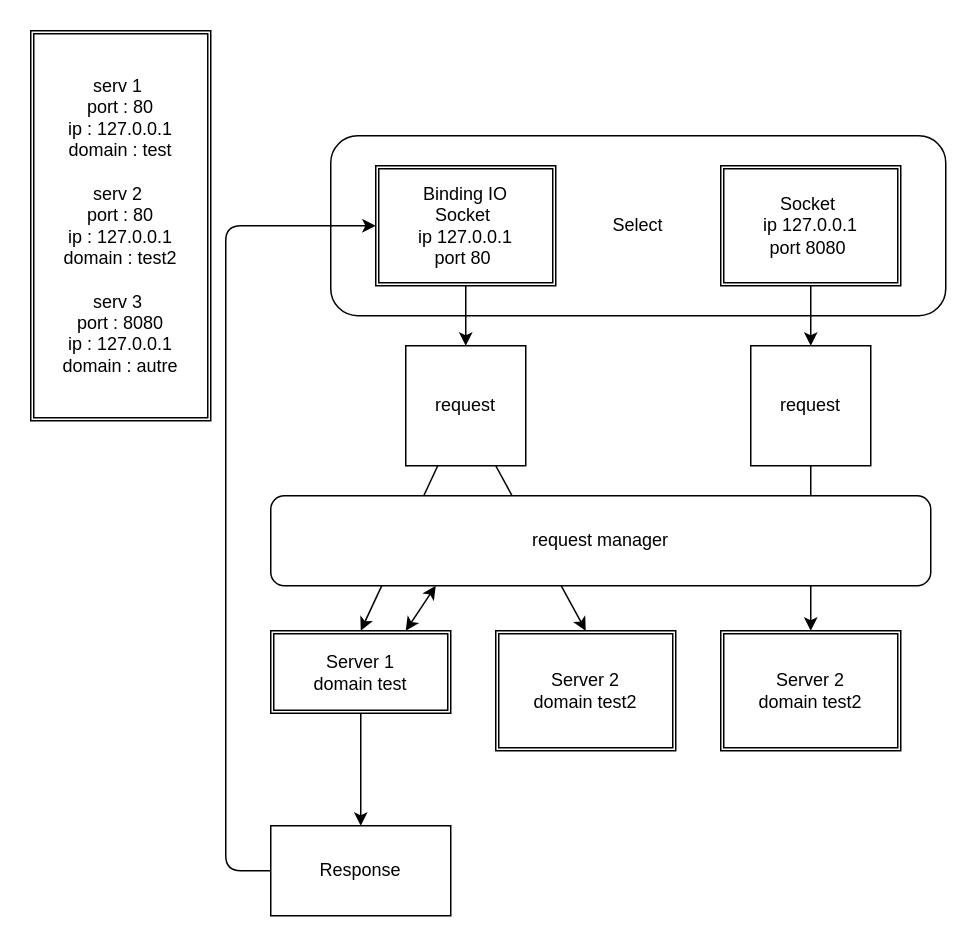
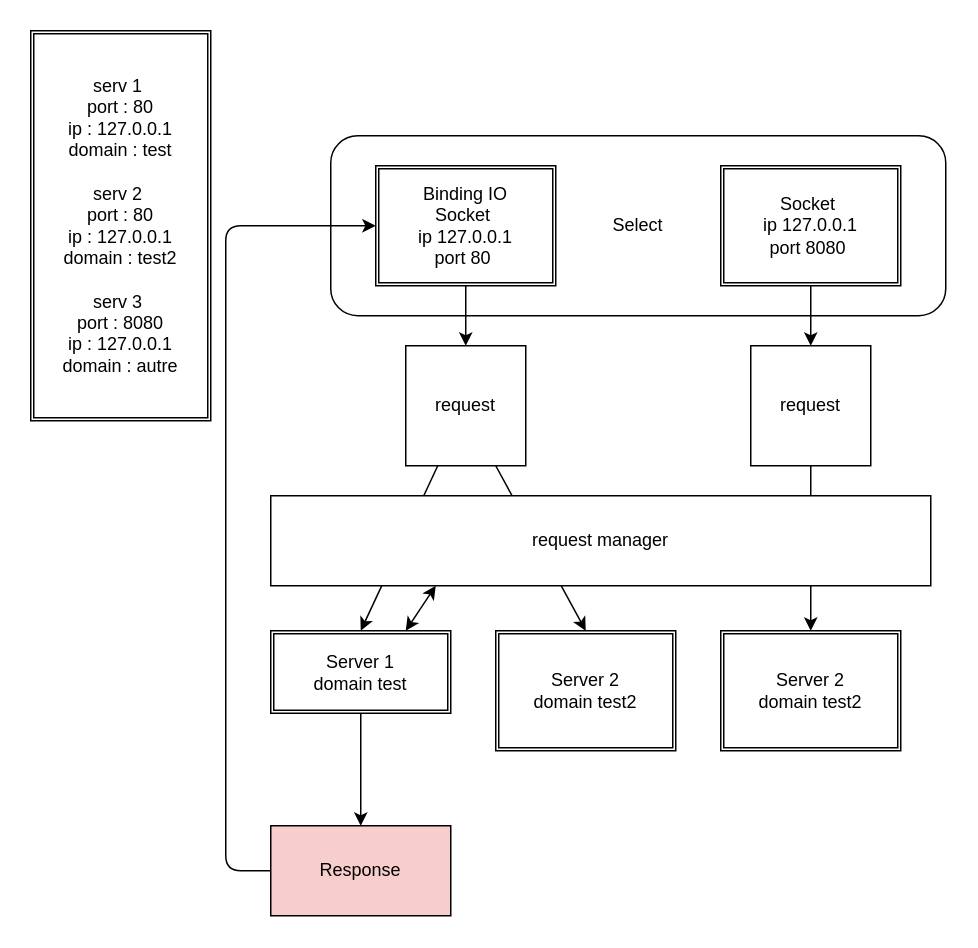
node "request manager": shape rounded rectangle -> rectangle
node "Response": fillcolor #ffffff -> #f8cecc
